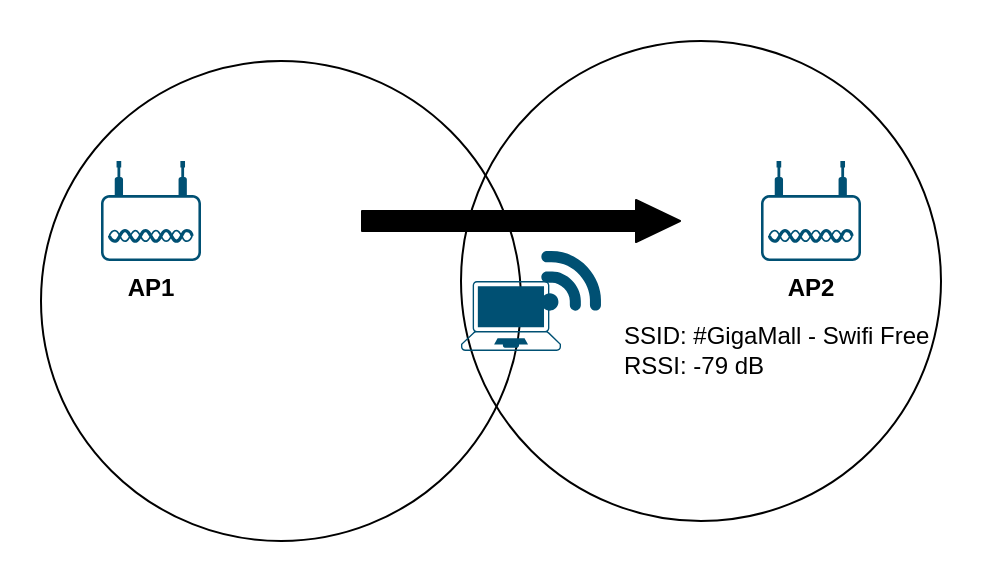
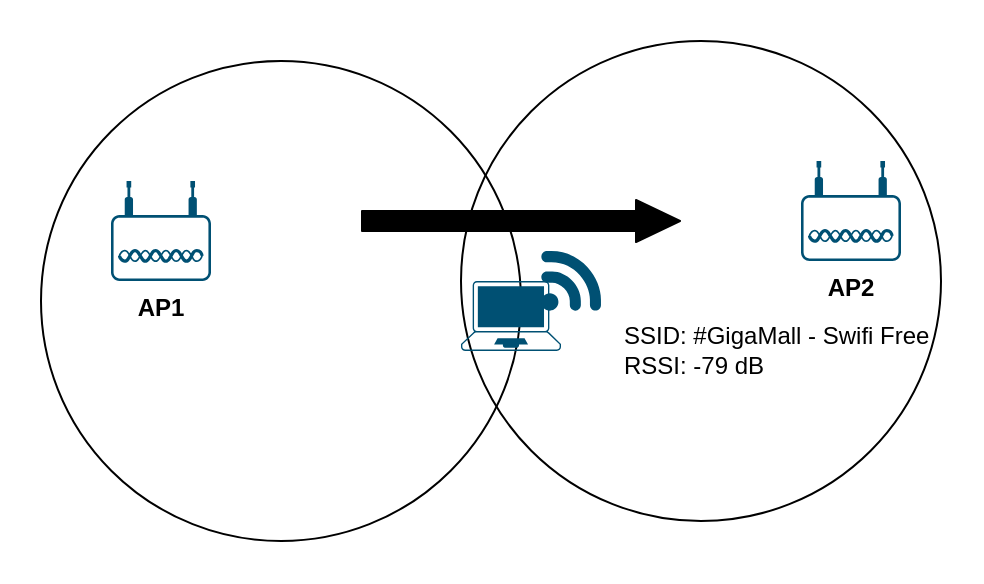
node "AP1": moved (151, 211) -> (161, 231)
node "AP2": moved (811, 211) -> (851, 211)
